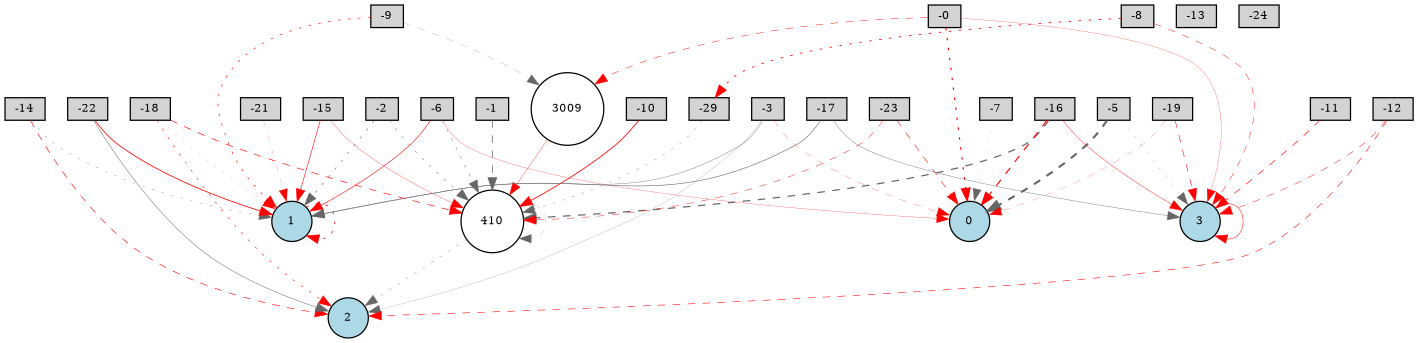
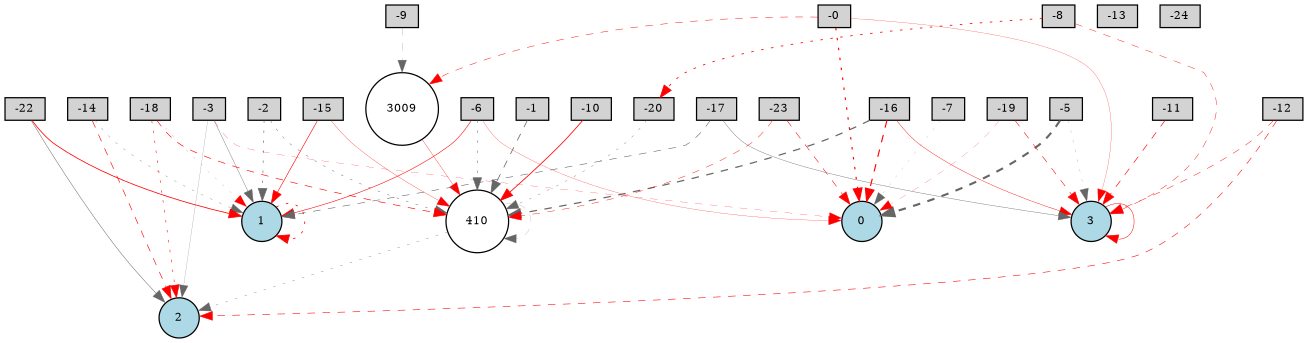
edge "-9" -> "1": removed
node "-21": removed
node "-29": label "-29" -> "-20"
edge "-17" -> "1": style solid -> dashed
